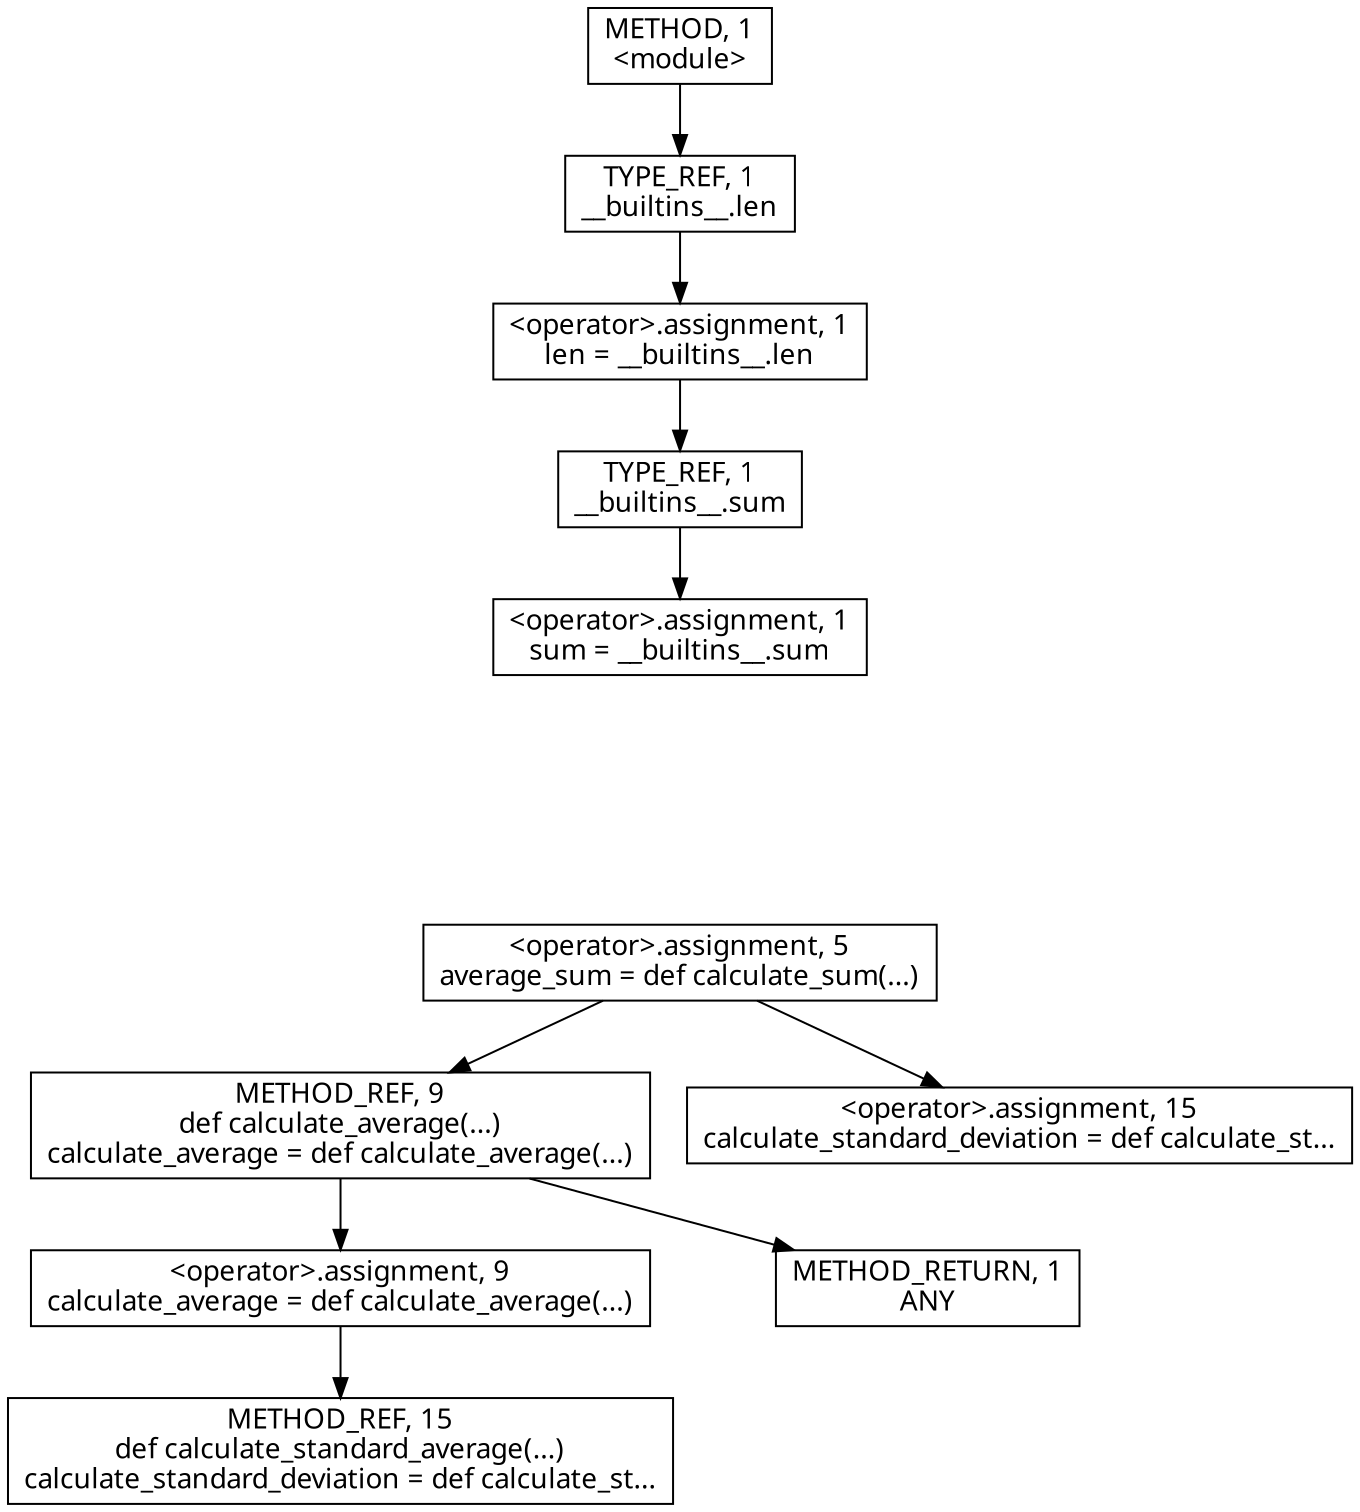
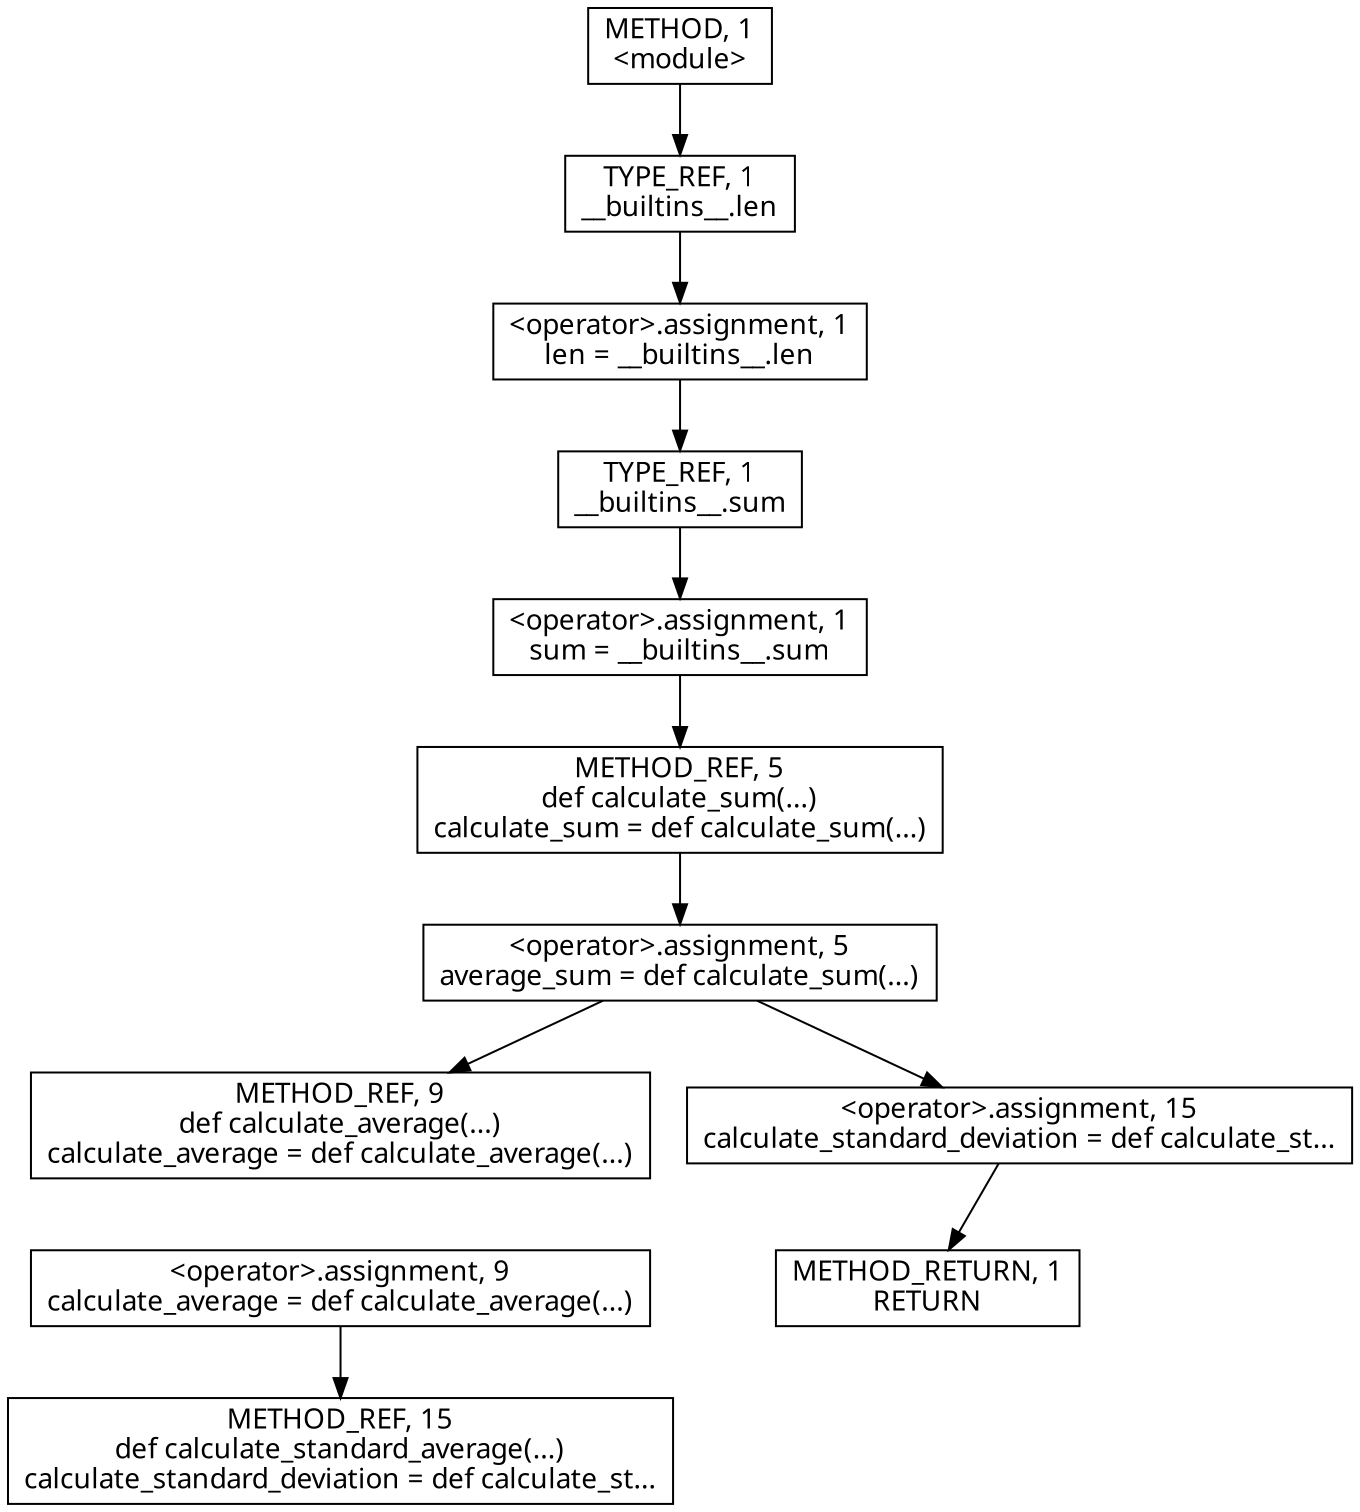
node "METHOD_REF, 5": added
edge "METHOD_REF, 9" -> "<operator>.assignment, 9": removed
edge "METHOD_REF, 9" -> "METHOD_RETURN, 1": now "<operator>.assignment, 15" -> "METHOD_RETURN, 1"
node "METHOD_RETURN, 1": text "ANY" -> "RETURN"
